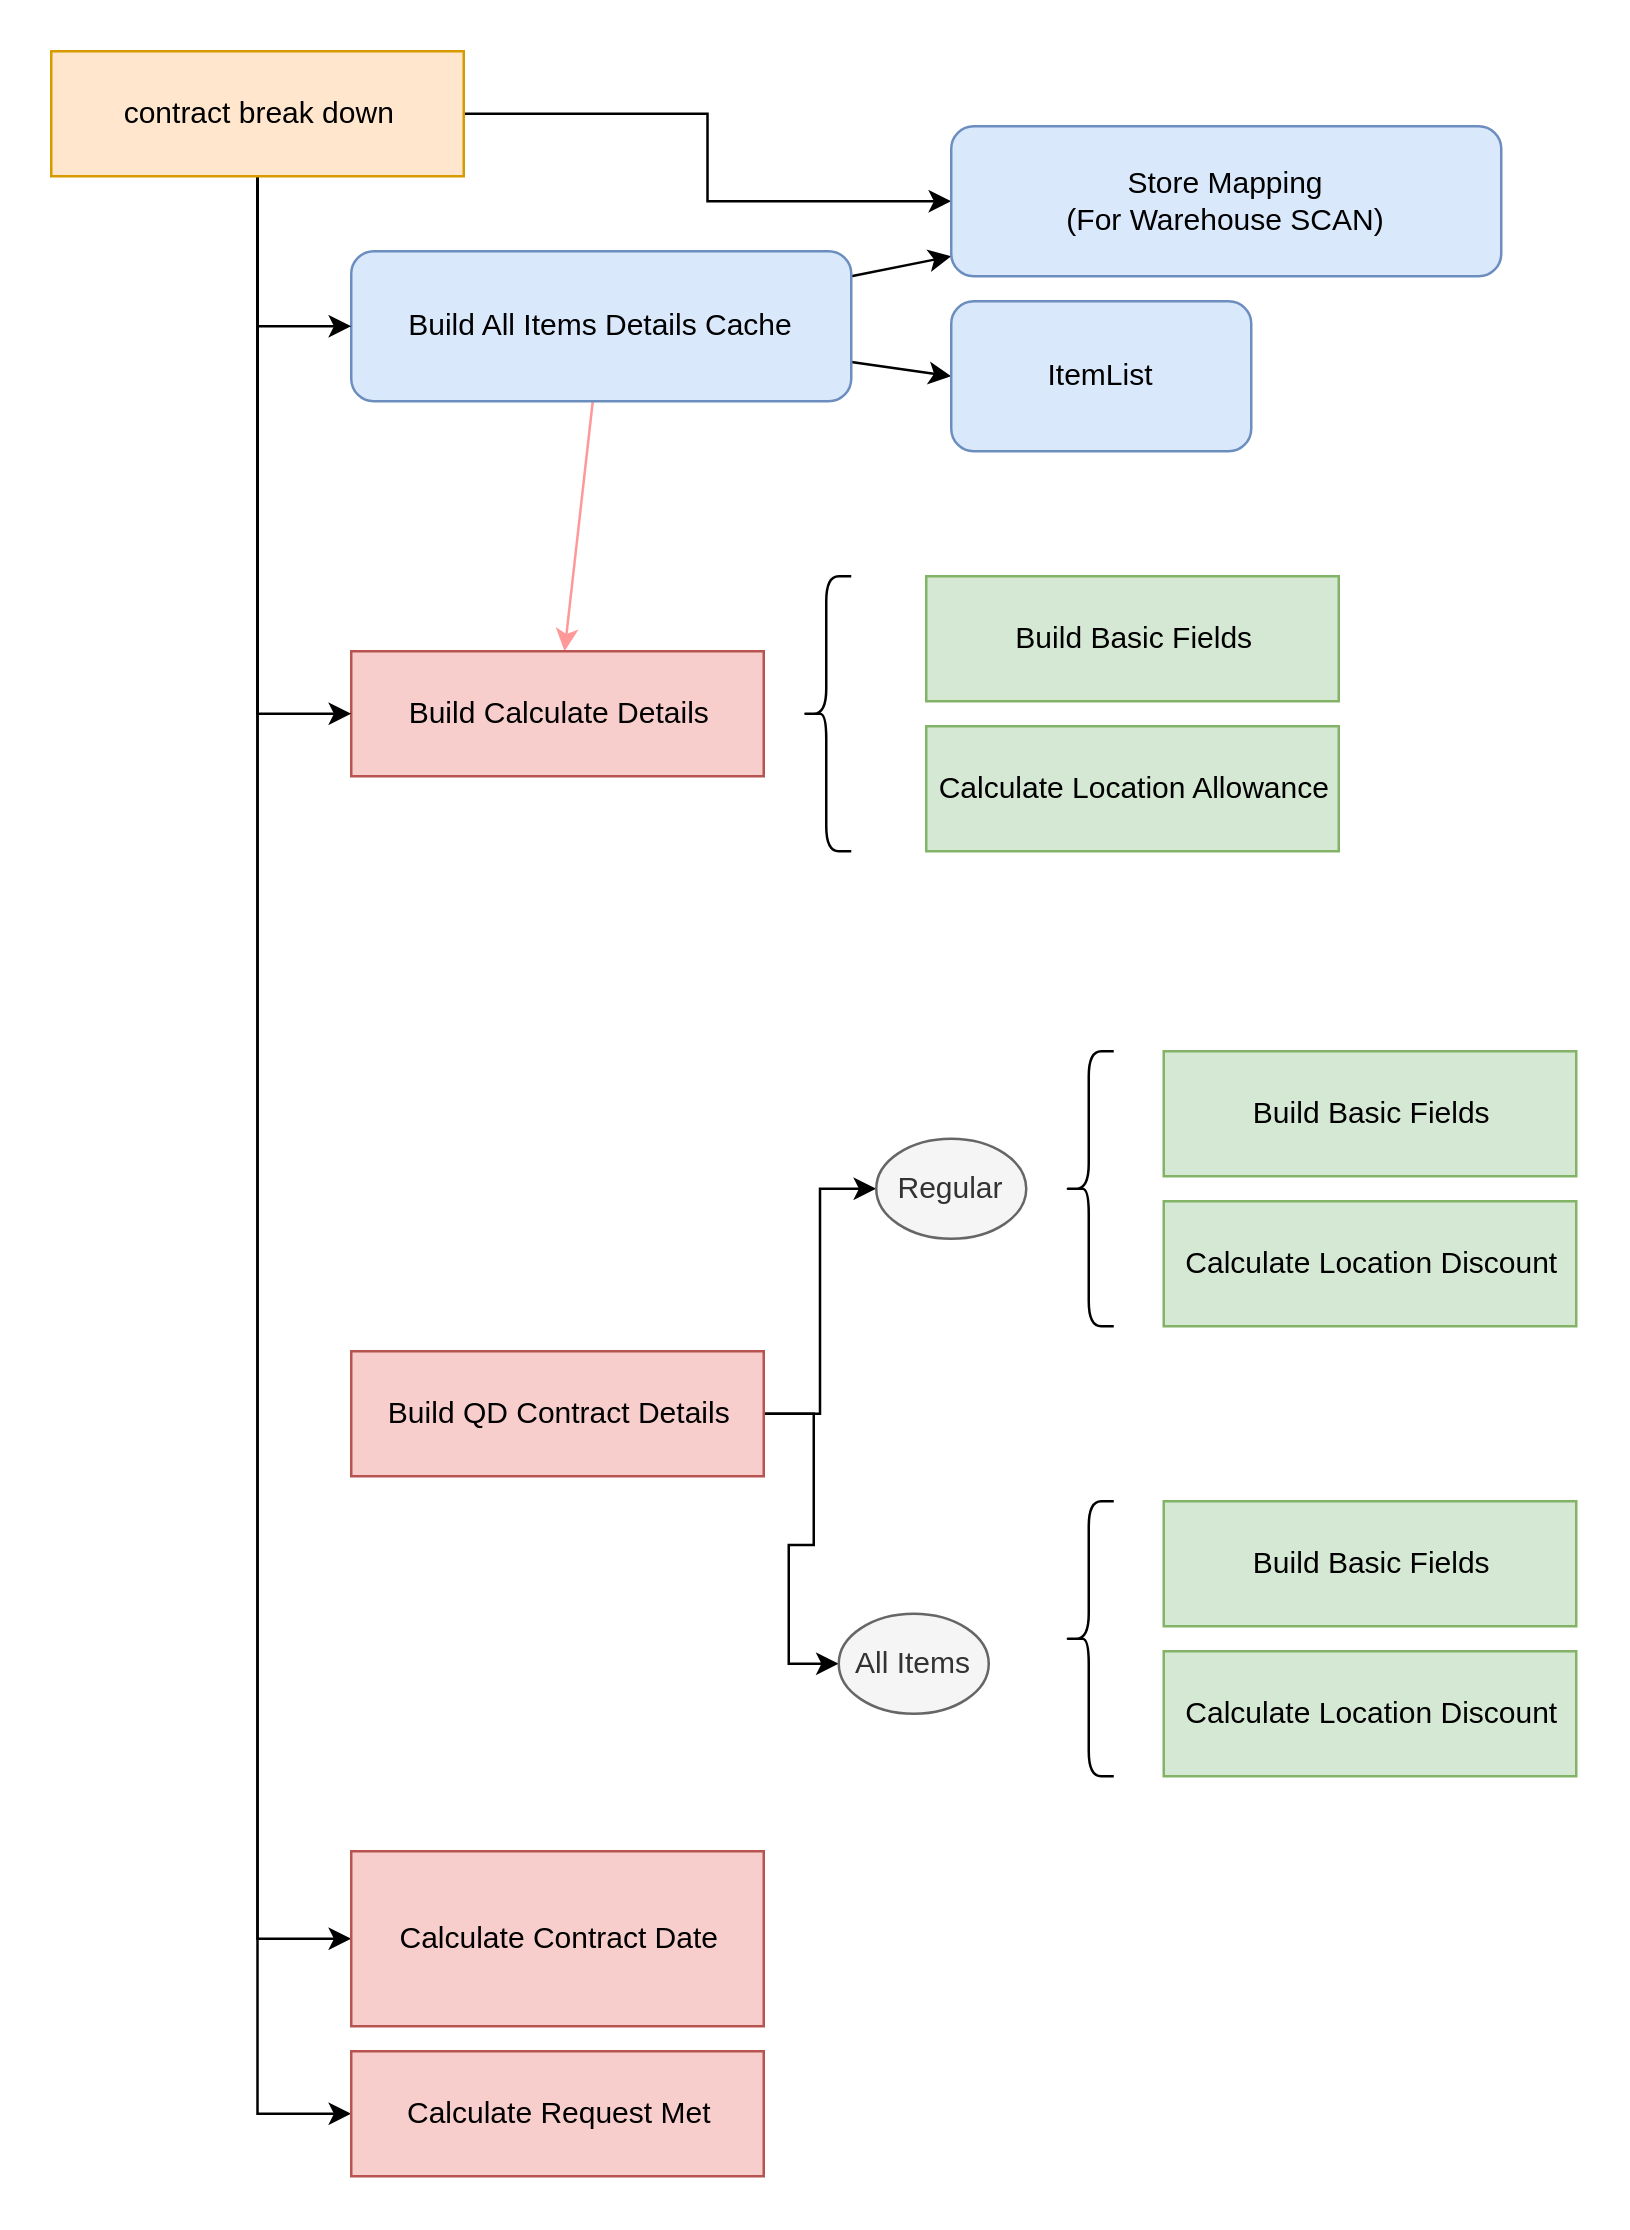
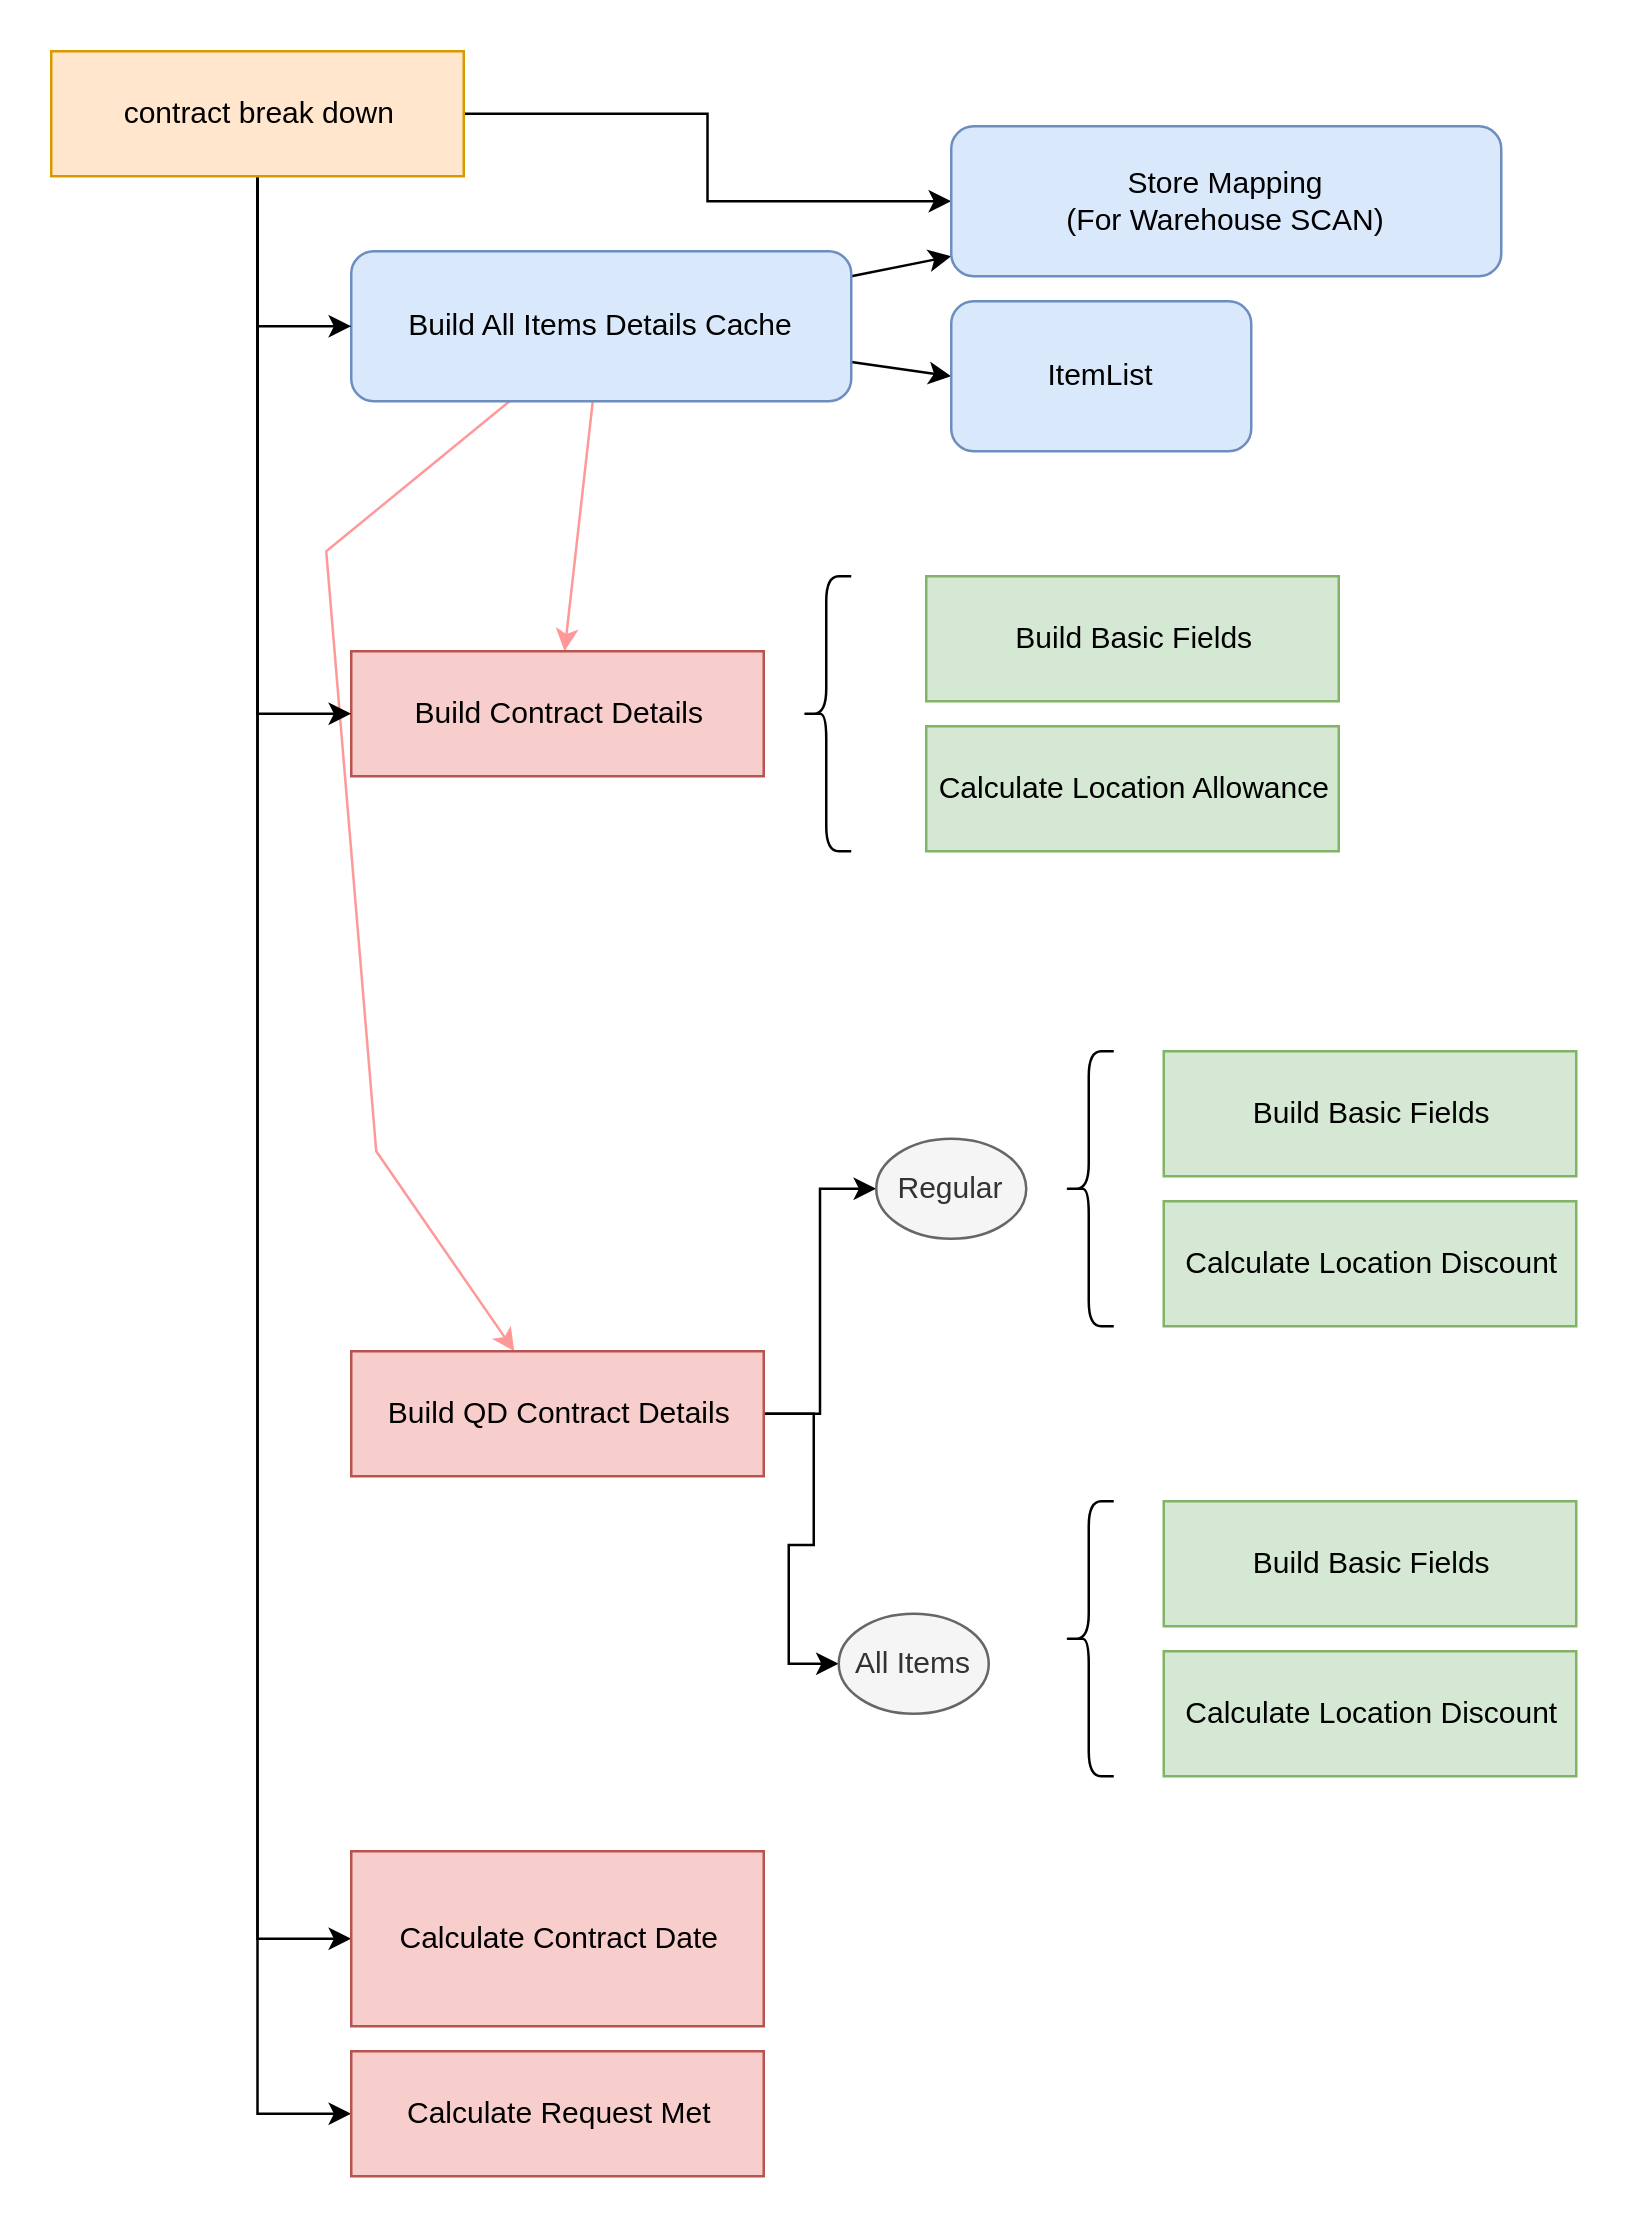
node "Build Calculate Details": label "Build Calculate Details" -> "Build Contract Details"
edge "Build All Items Details Cache" -> "Build QD Contract Details": added
